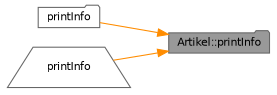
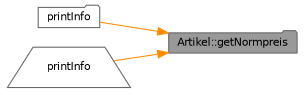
node "Artikel::printInfo": label "Artikel::printInfo" -> "Artikel::getNormpreis"
